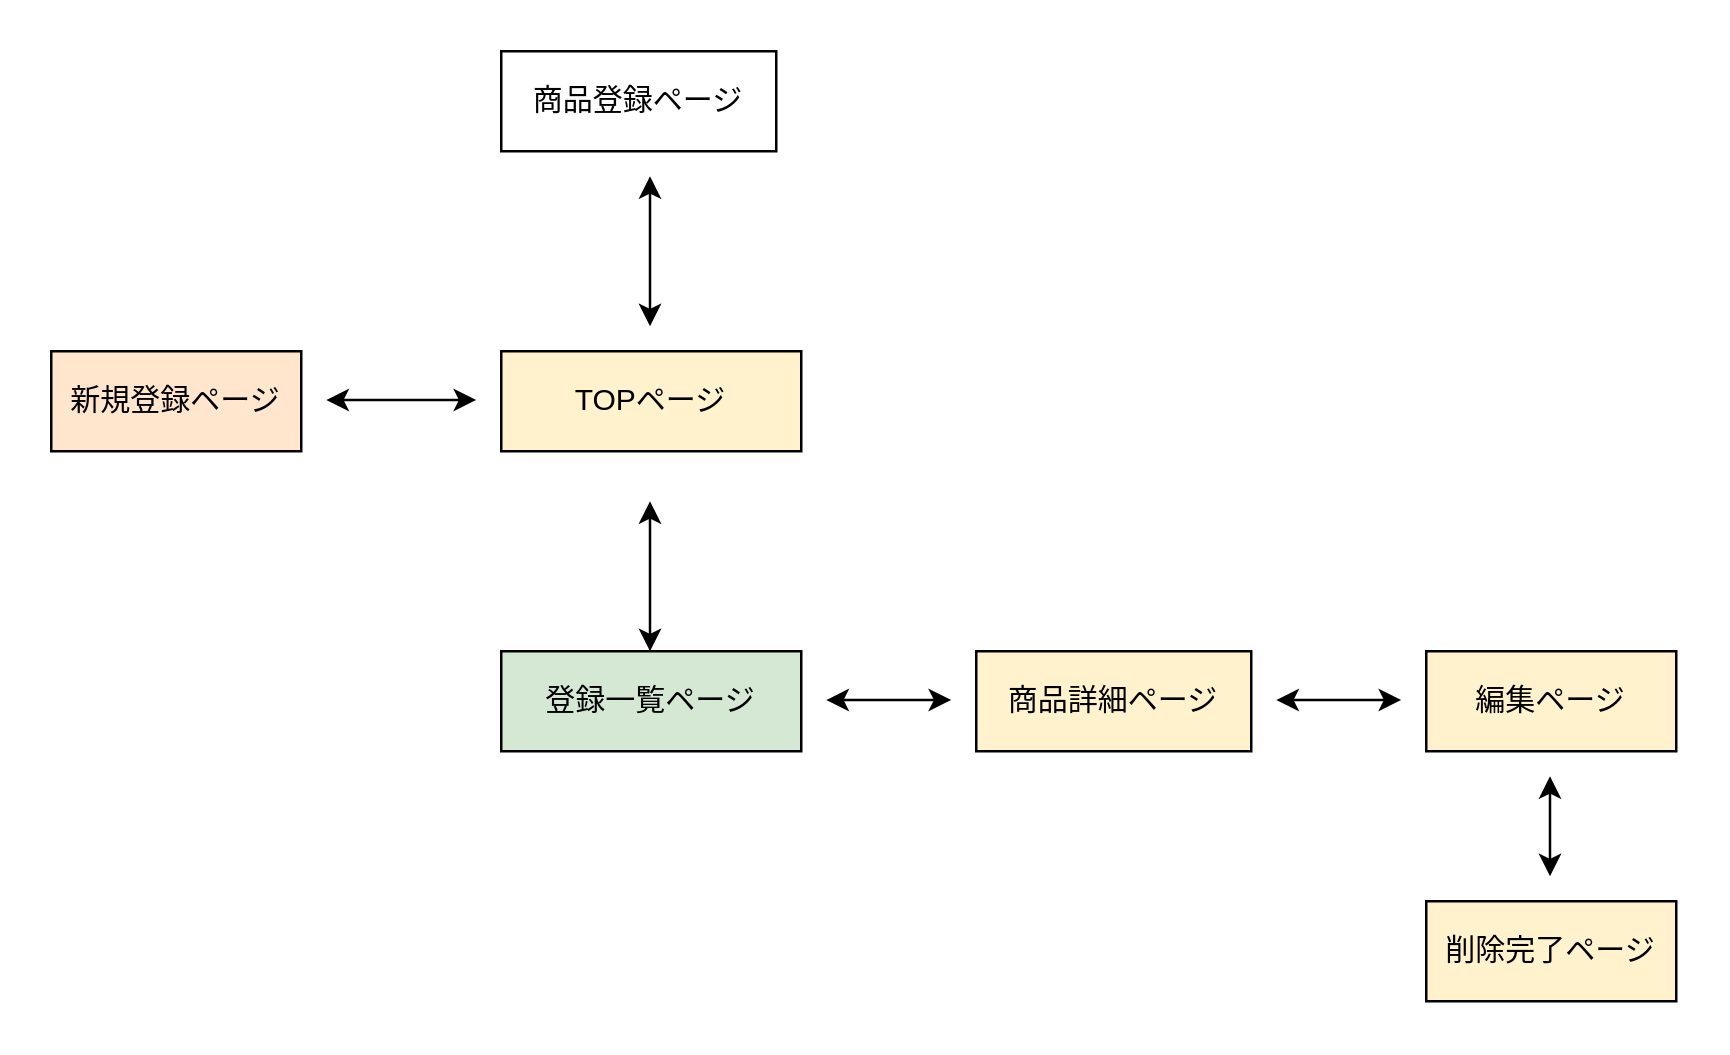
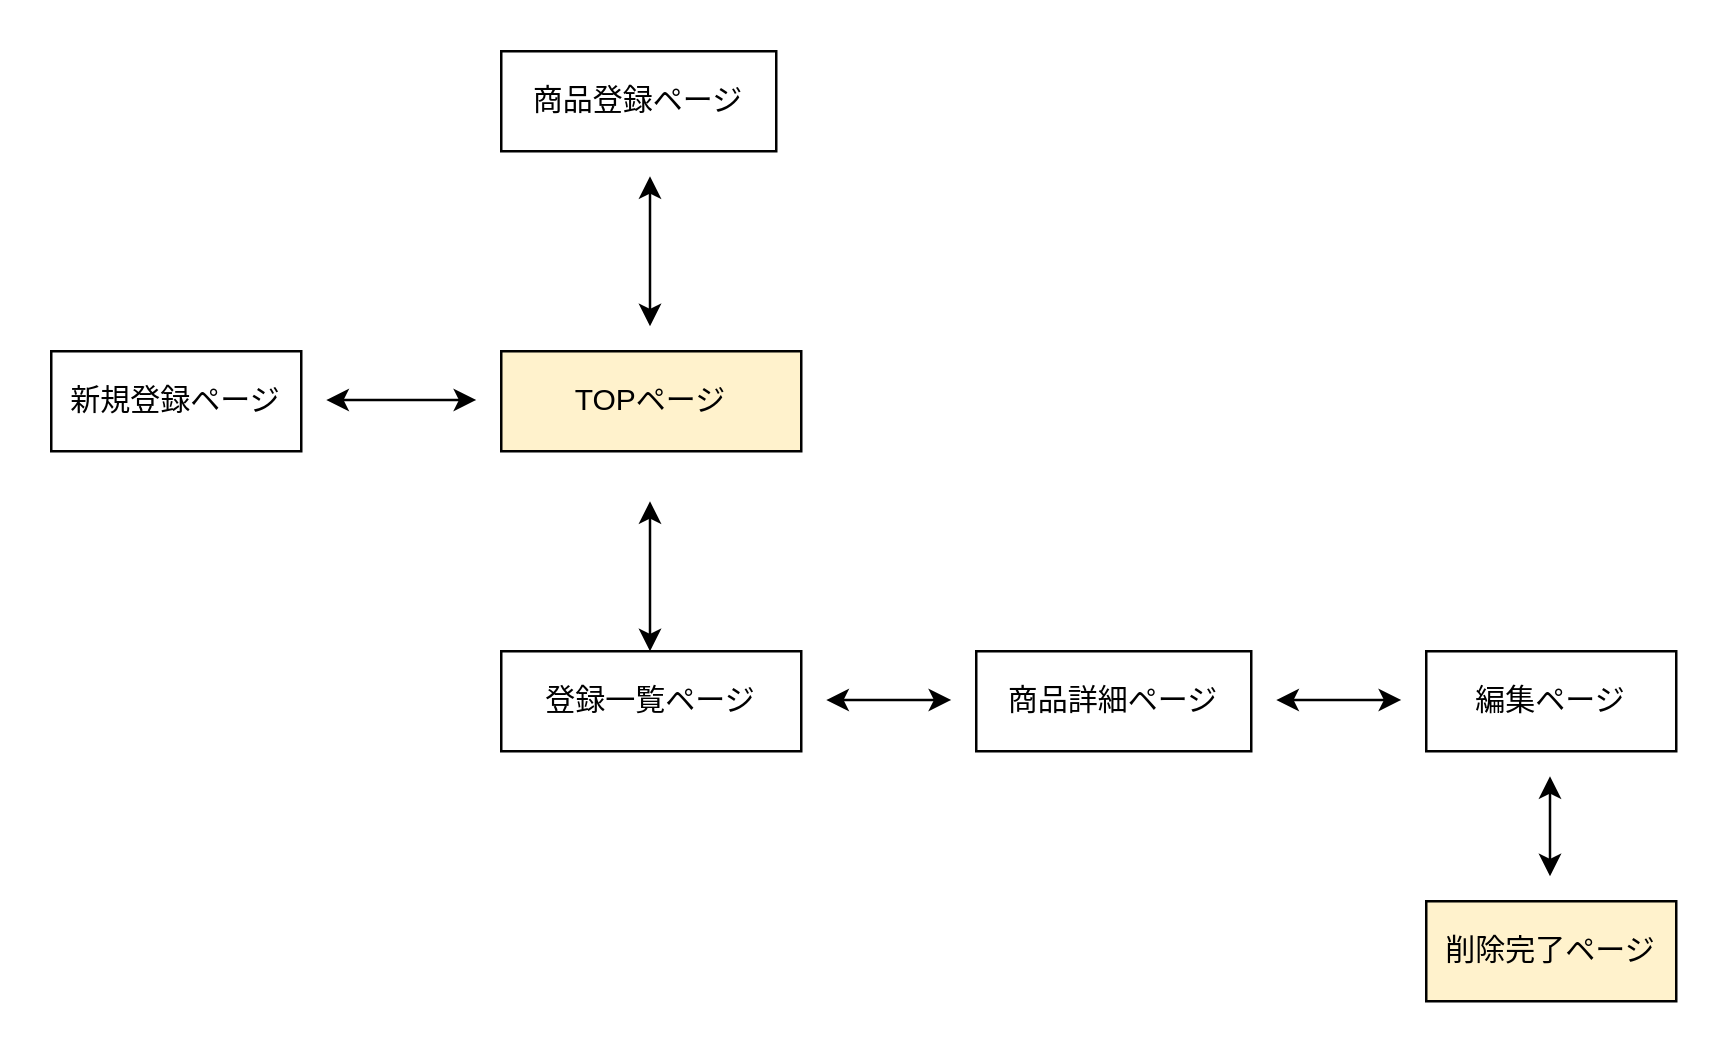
node "新規登録ページ": fillcolor #ffe6cc -> #ffffff
node "登録一覧ページ": fillcolor #d5e8d4 -> #ffffff
node "商品詳細ページ": fillcolor #fff2cc -> #ffffff
node "編集ページ": fillcolor #fff2cc -> #ffffff
